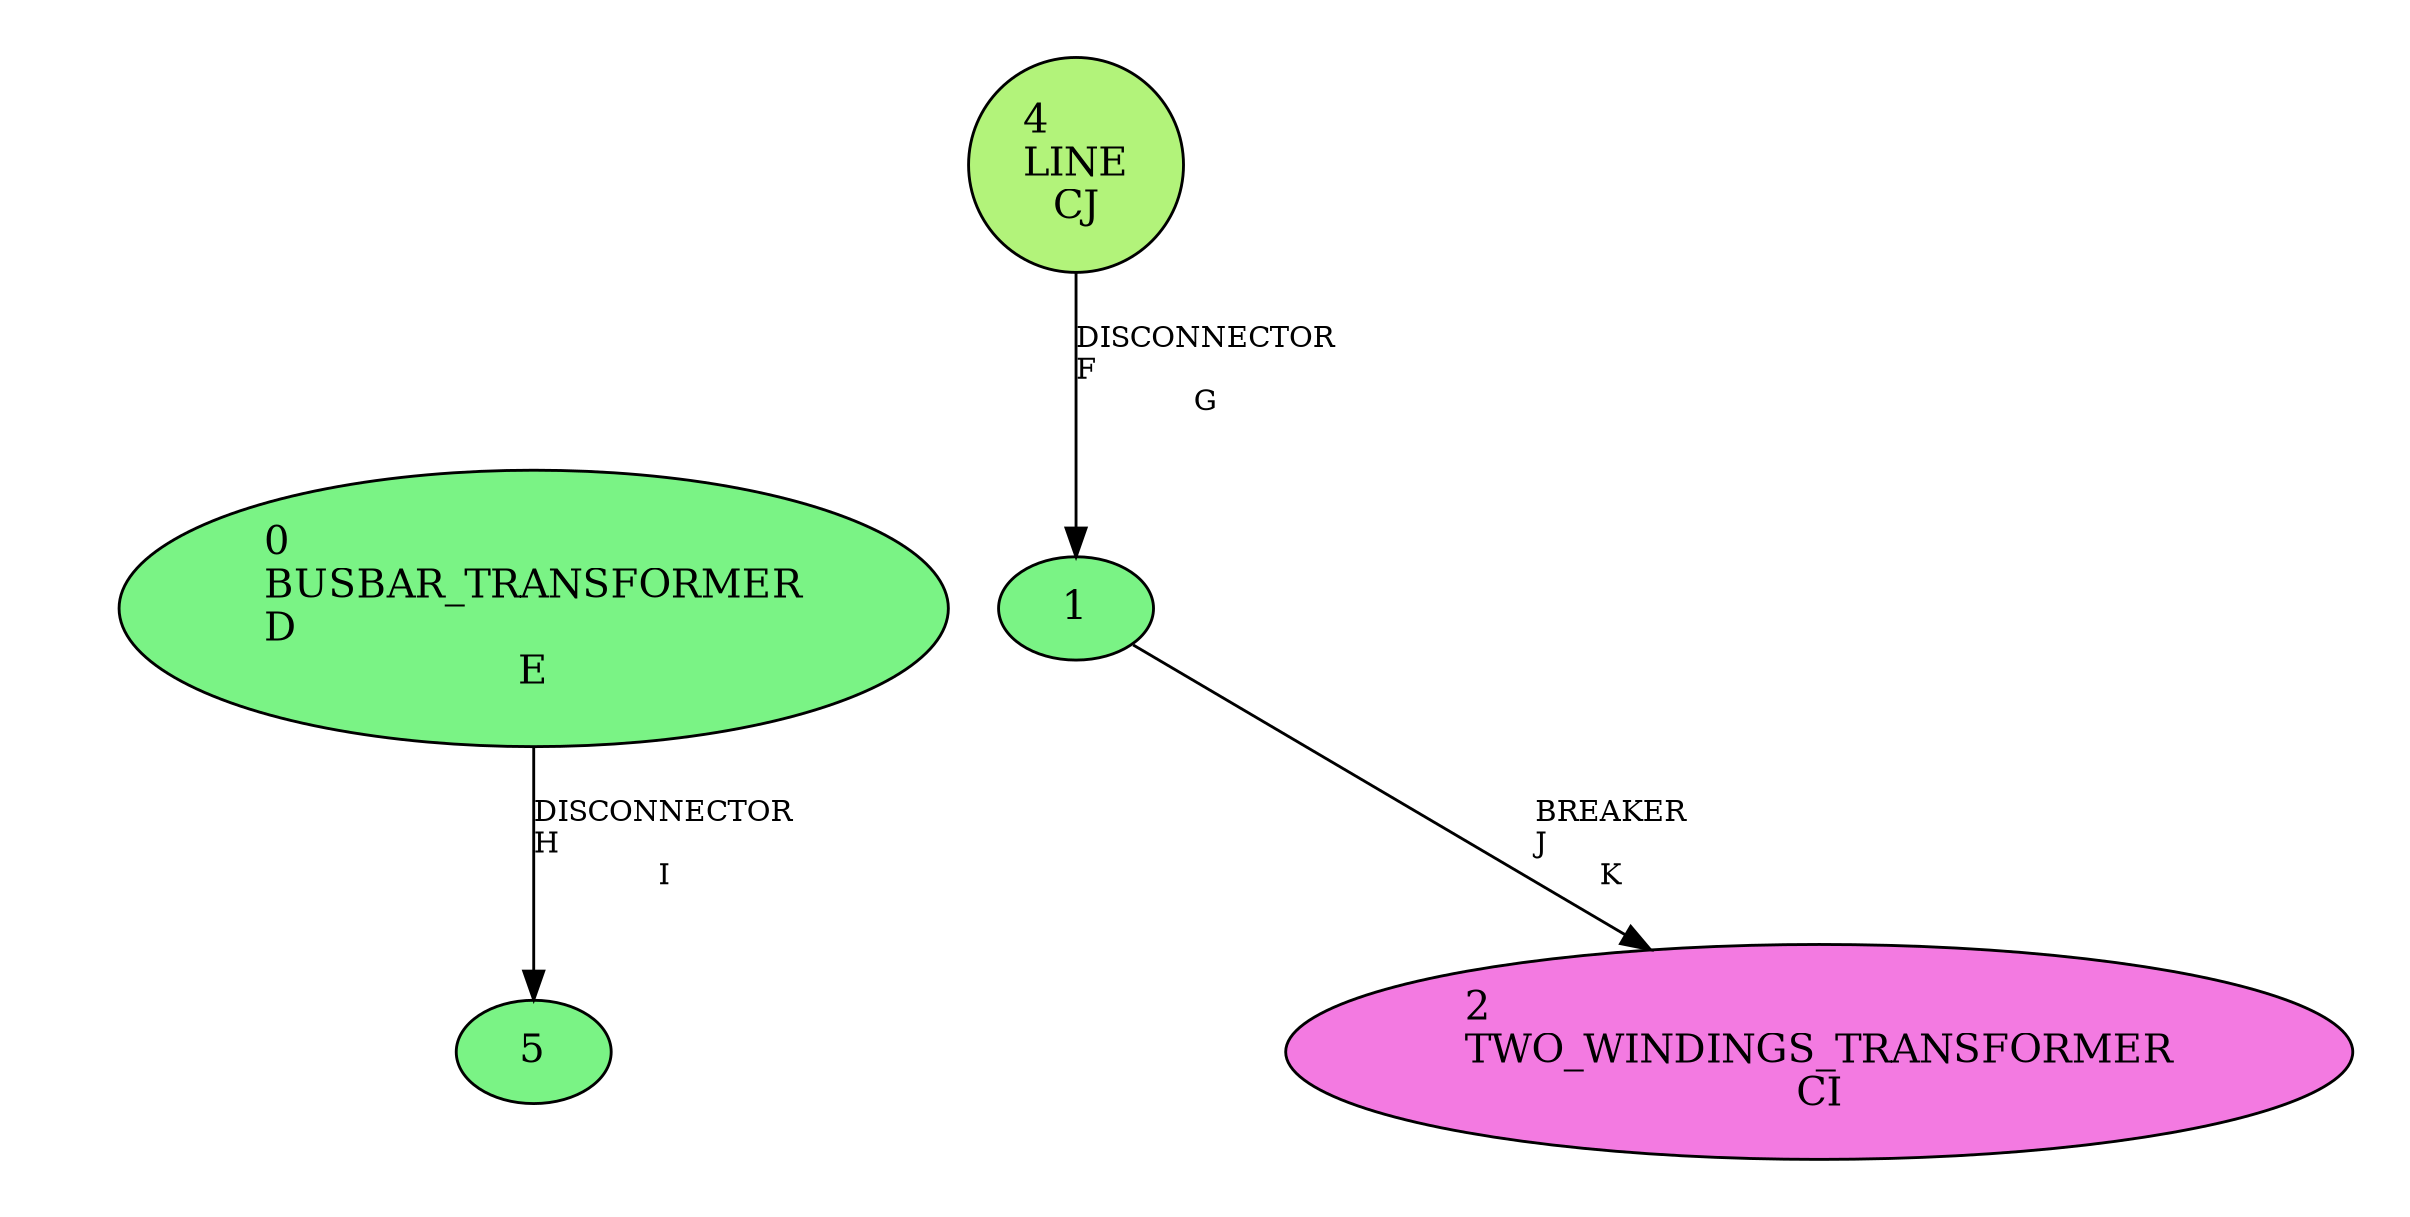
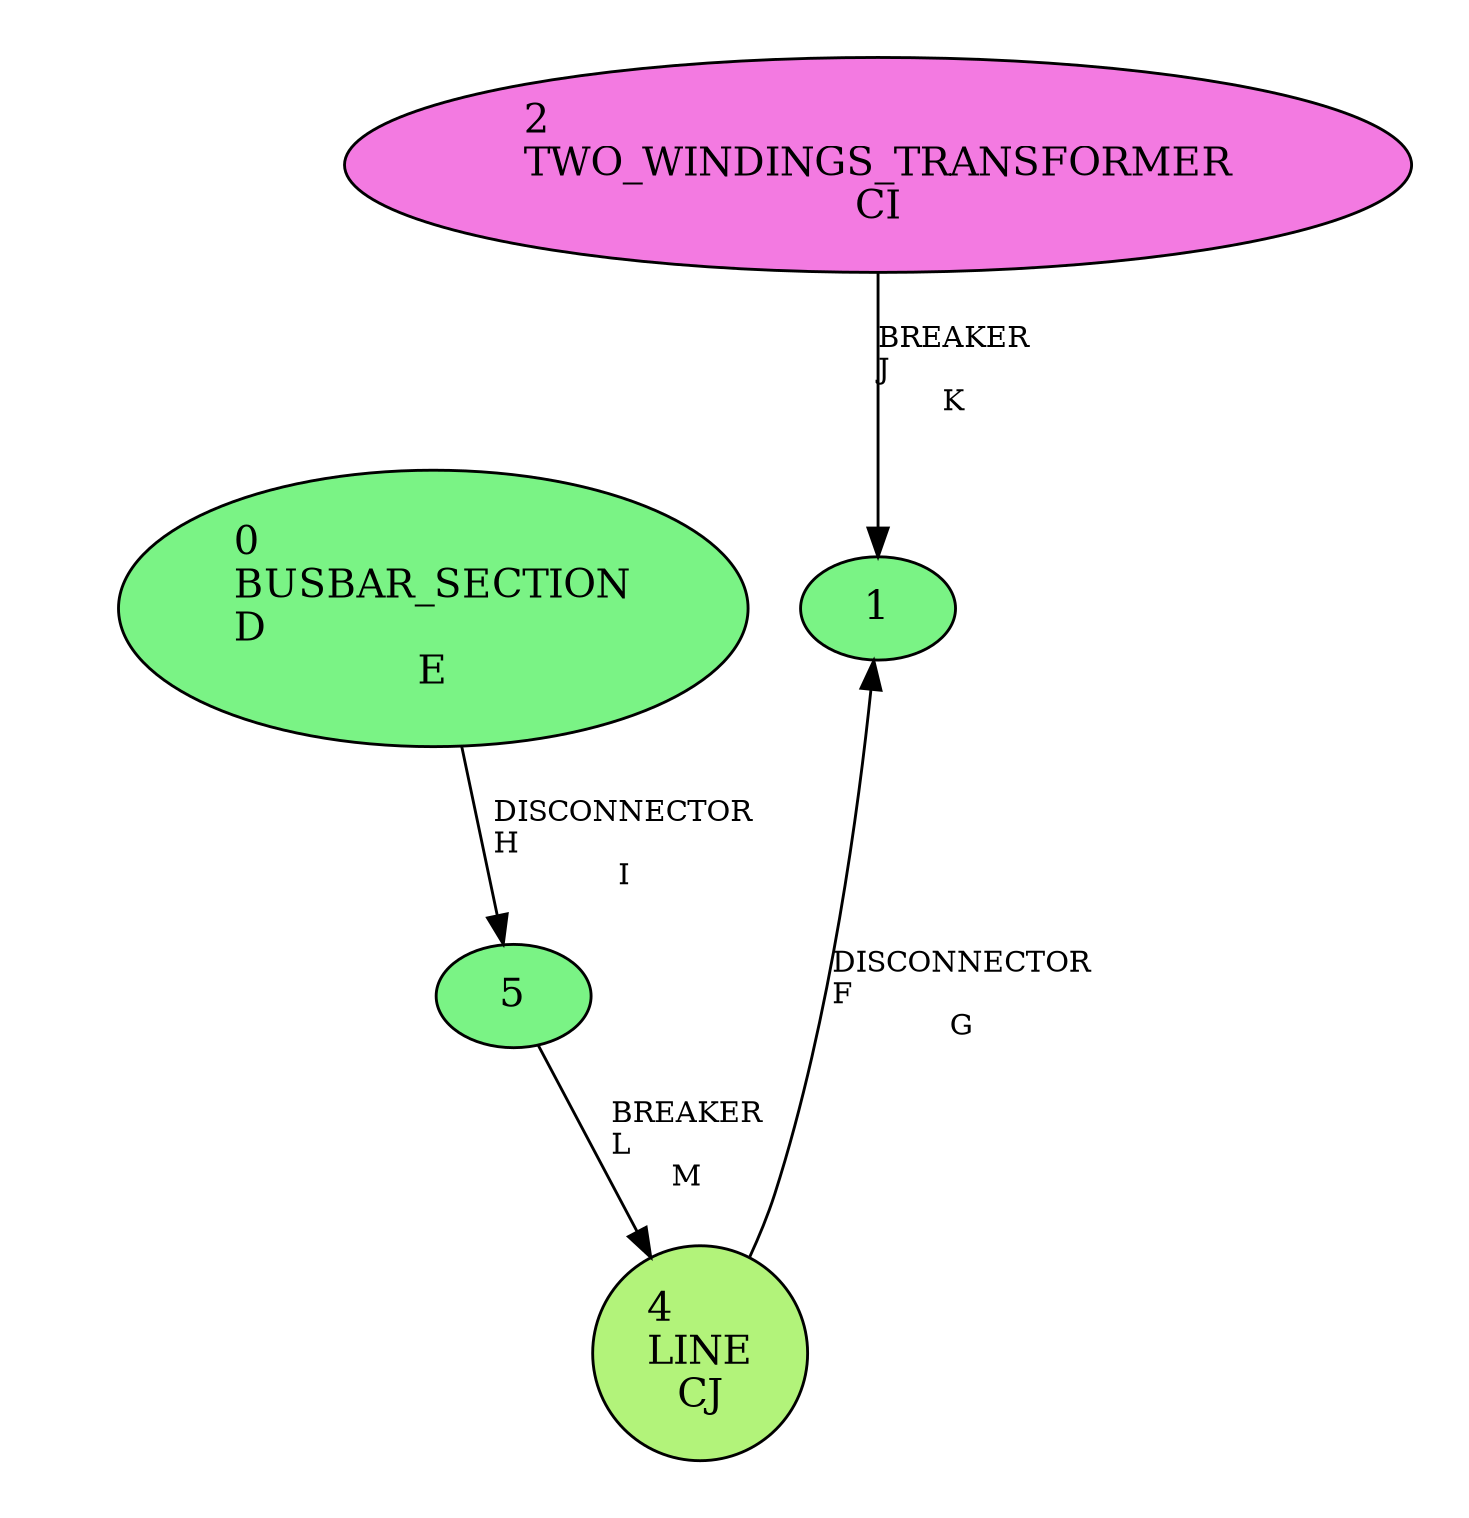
node "0 BUSBAR_TRANSFORMER D E": label "0 BUSBAR_TRANSFORMER D E" -> "0 BUSBAR_SECTION D E"
edge "1" -> "2 TWO_WINDINGS_TRANSFORMER CI": reversed
edge "5" -> "4 LINE CJ": added, label "BREAKER L M"
